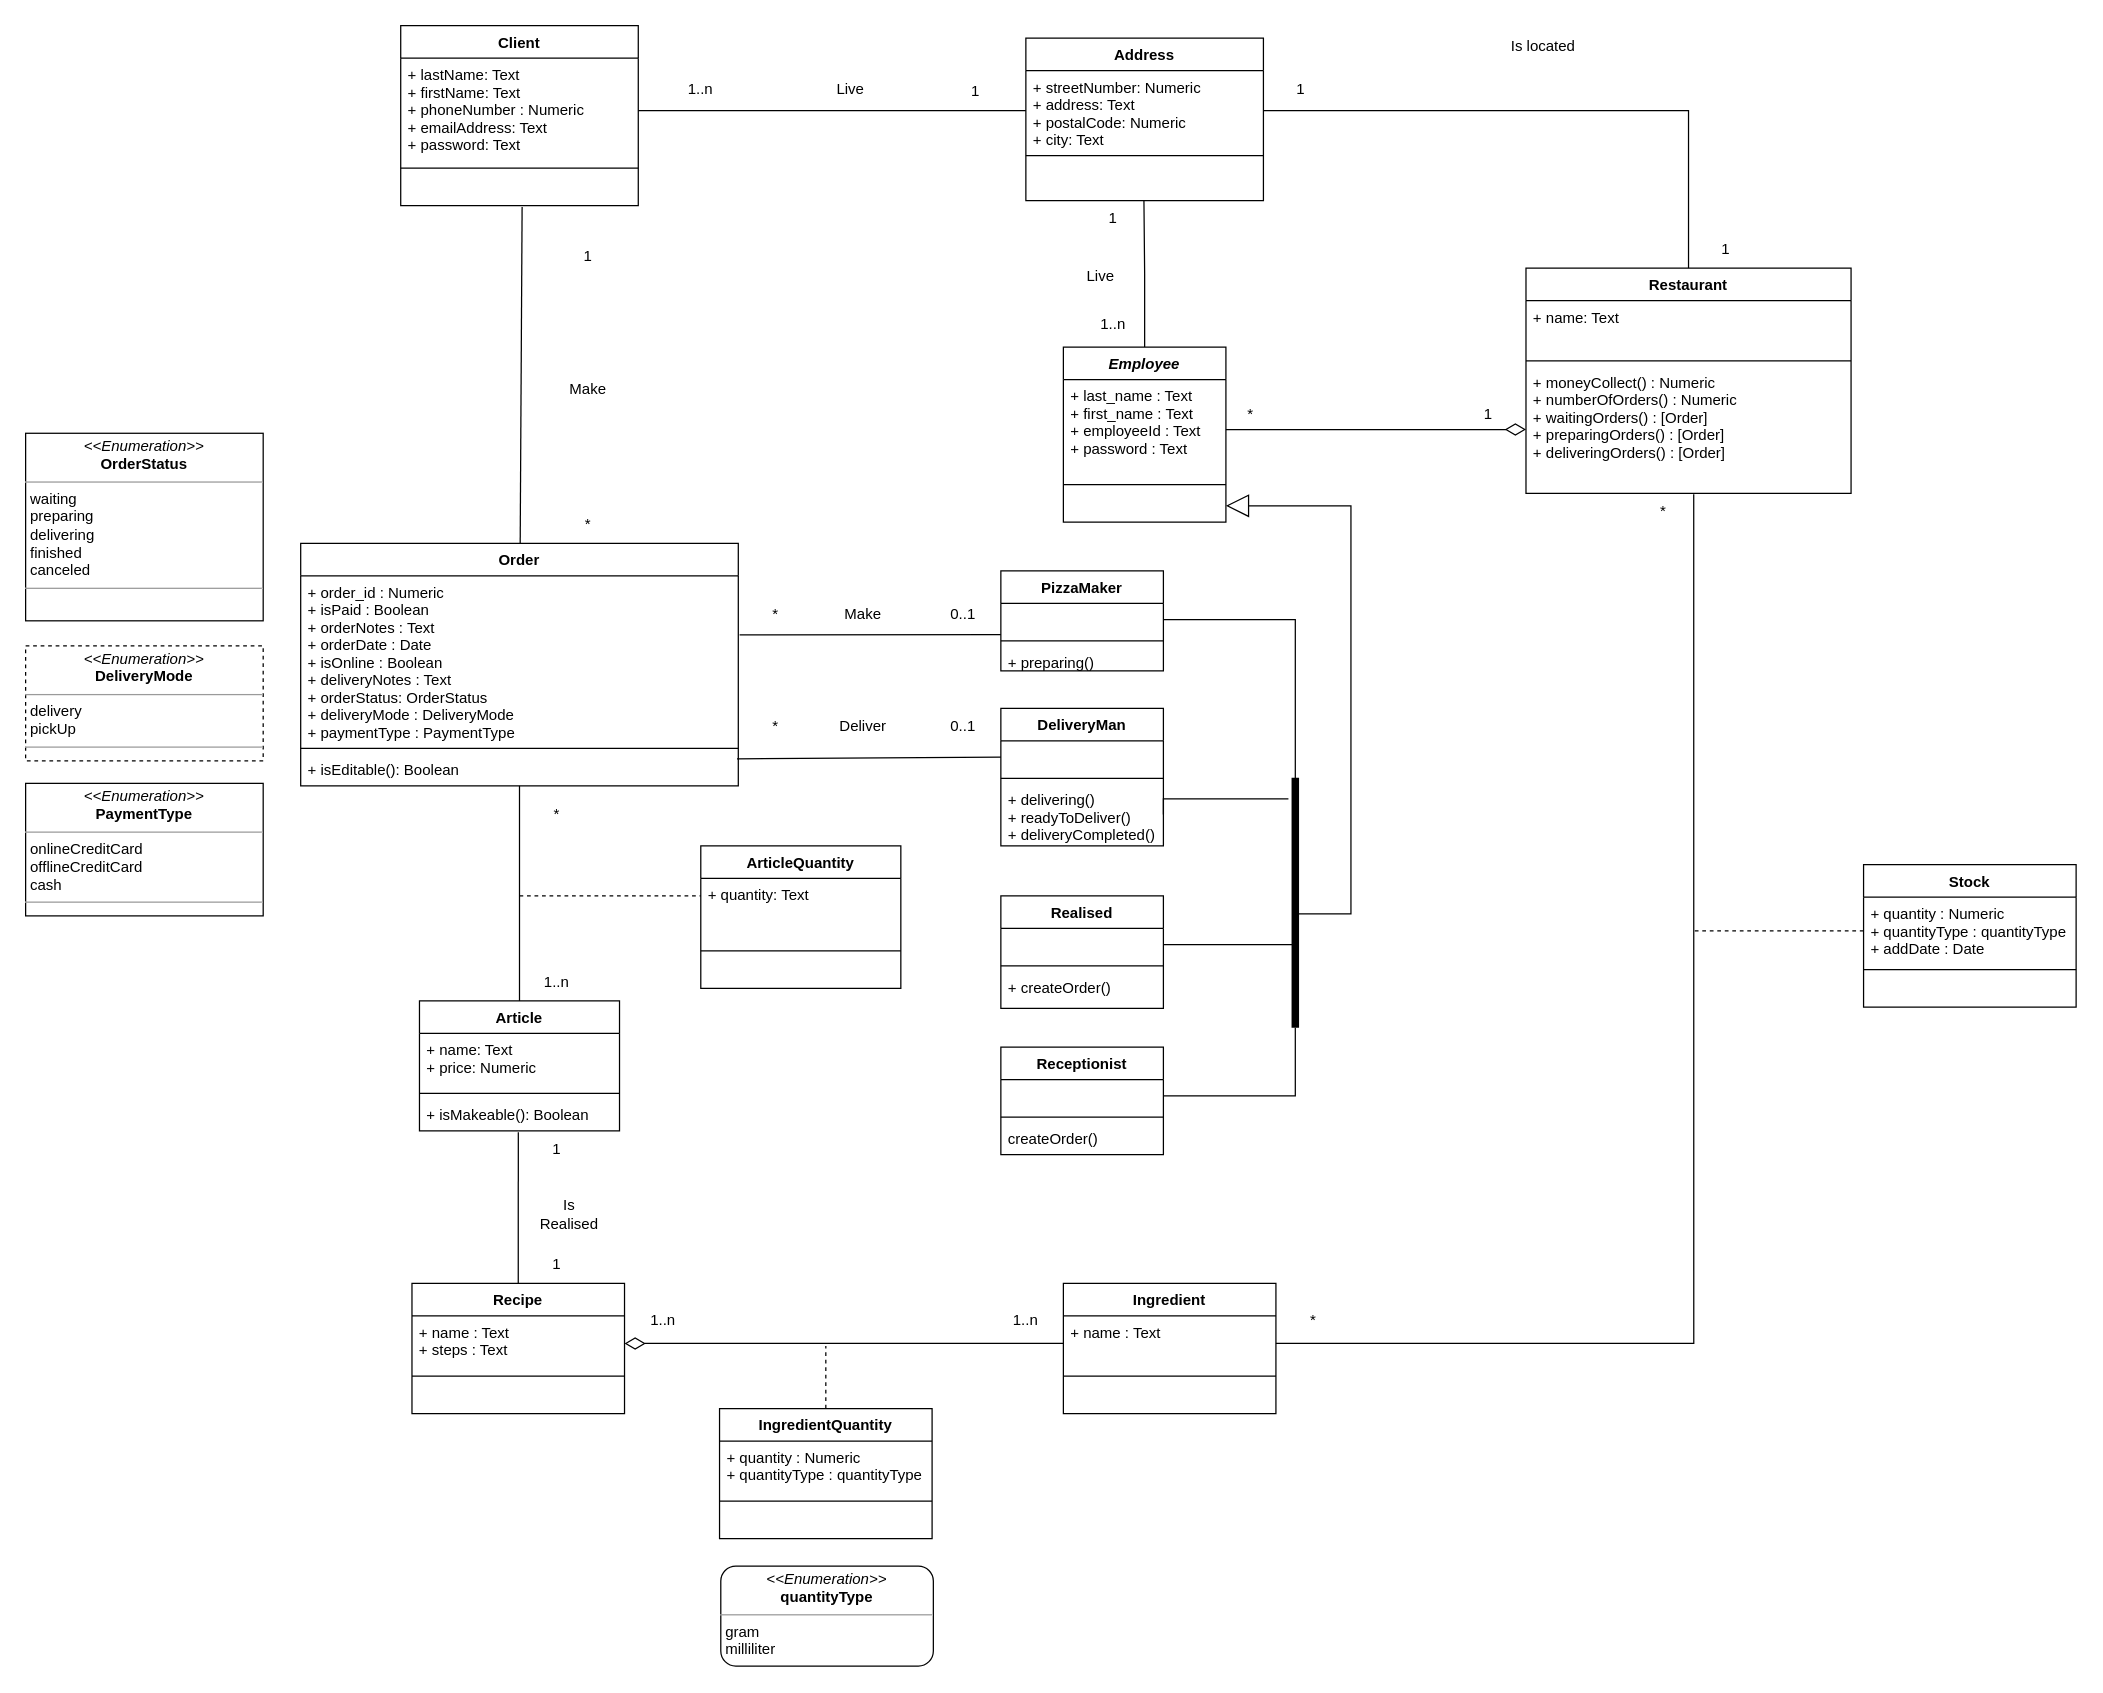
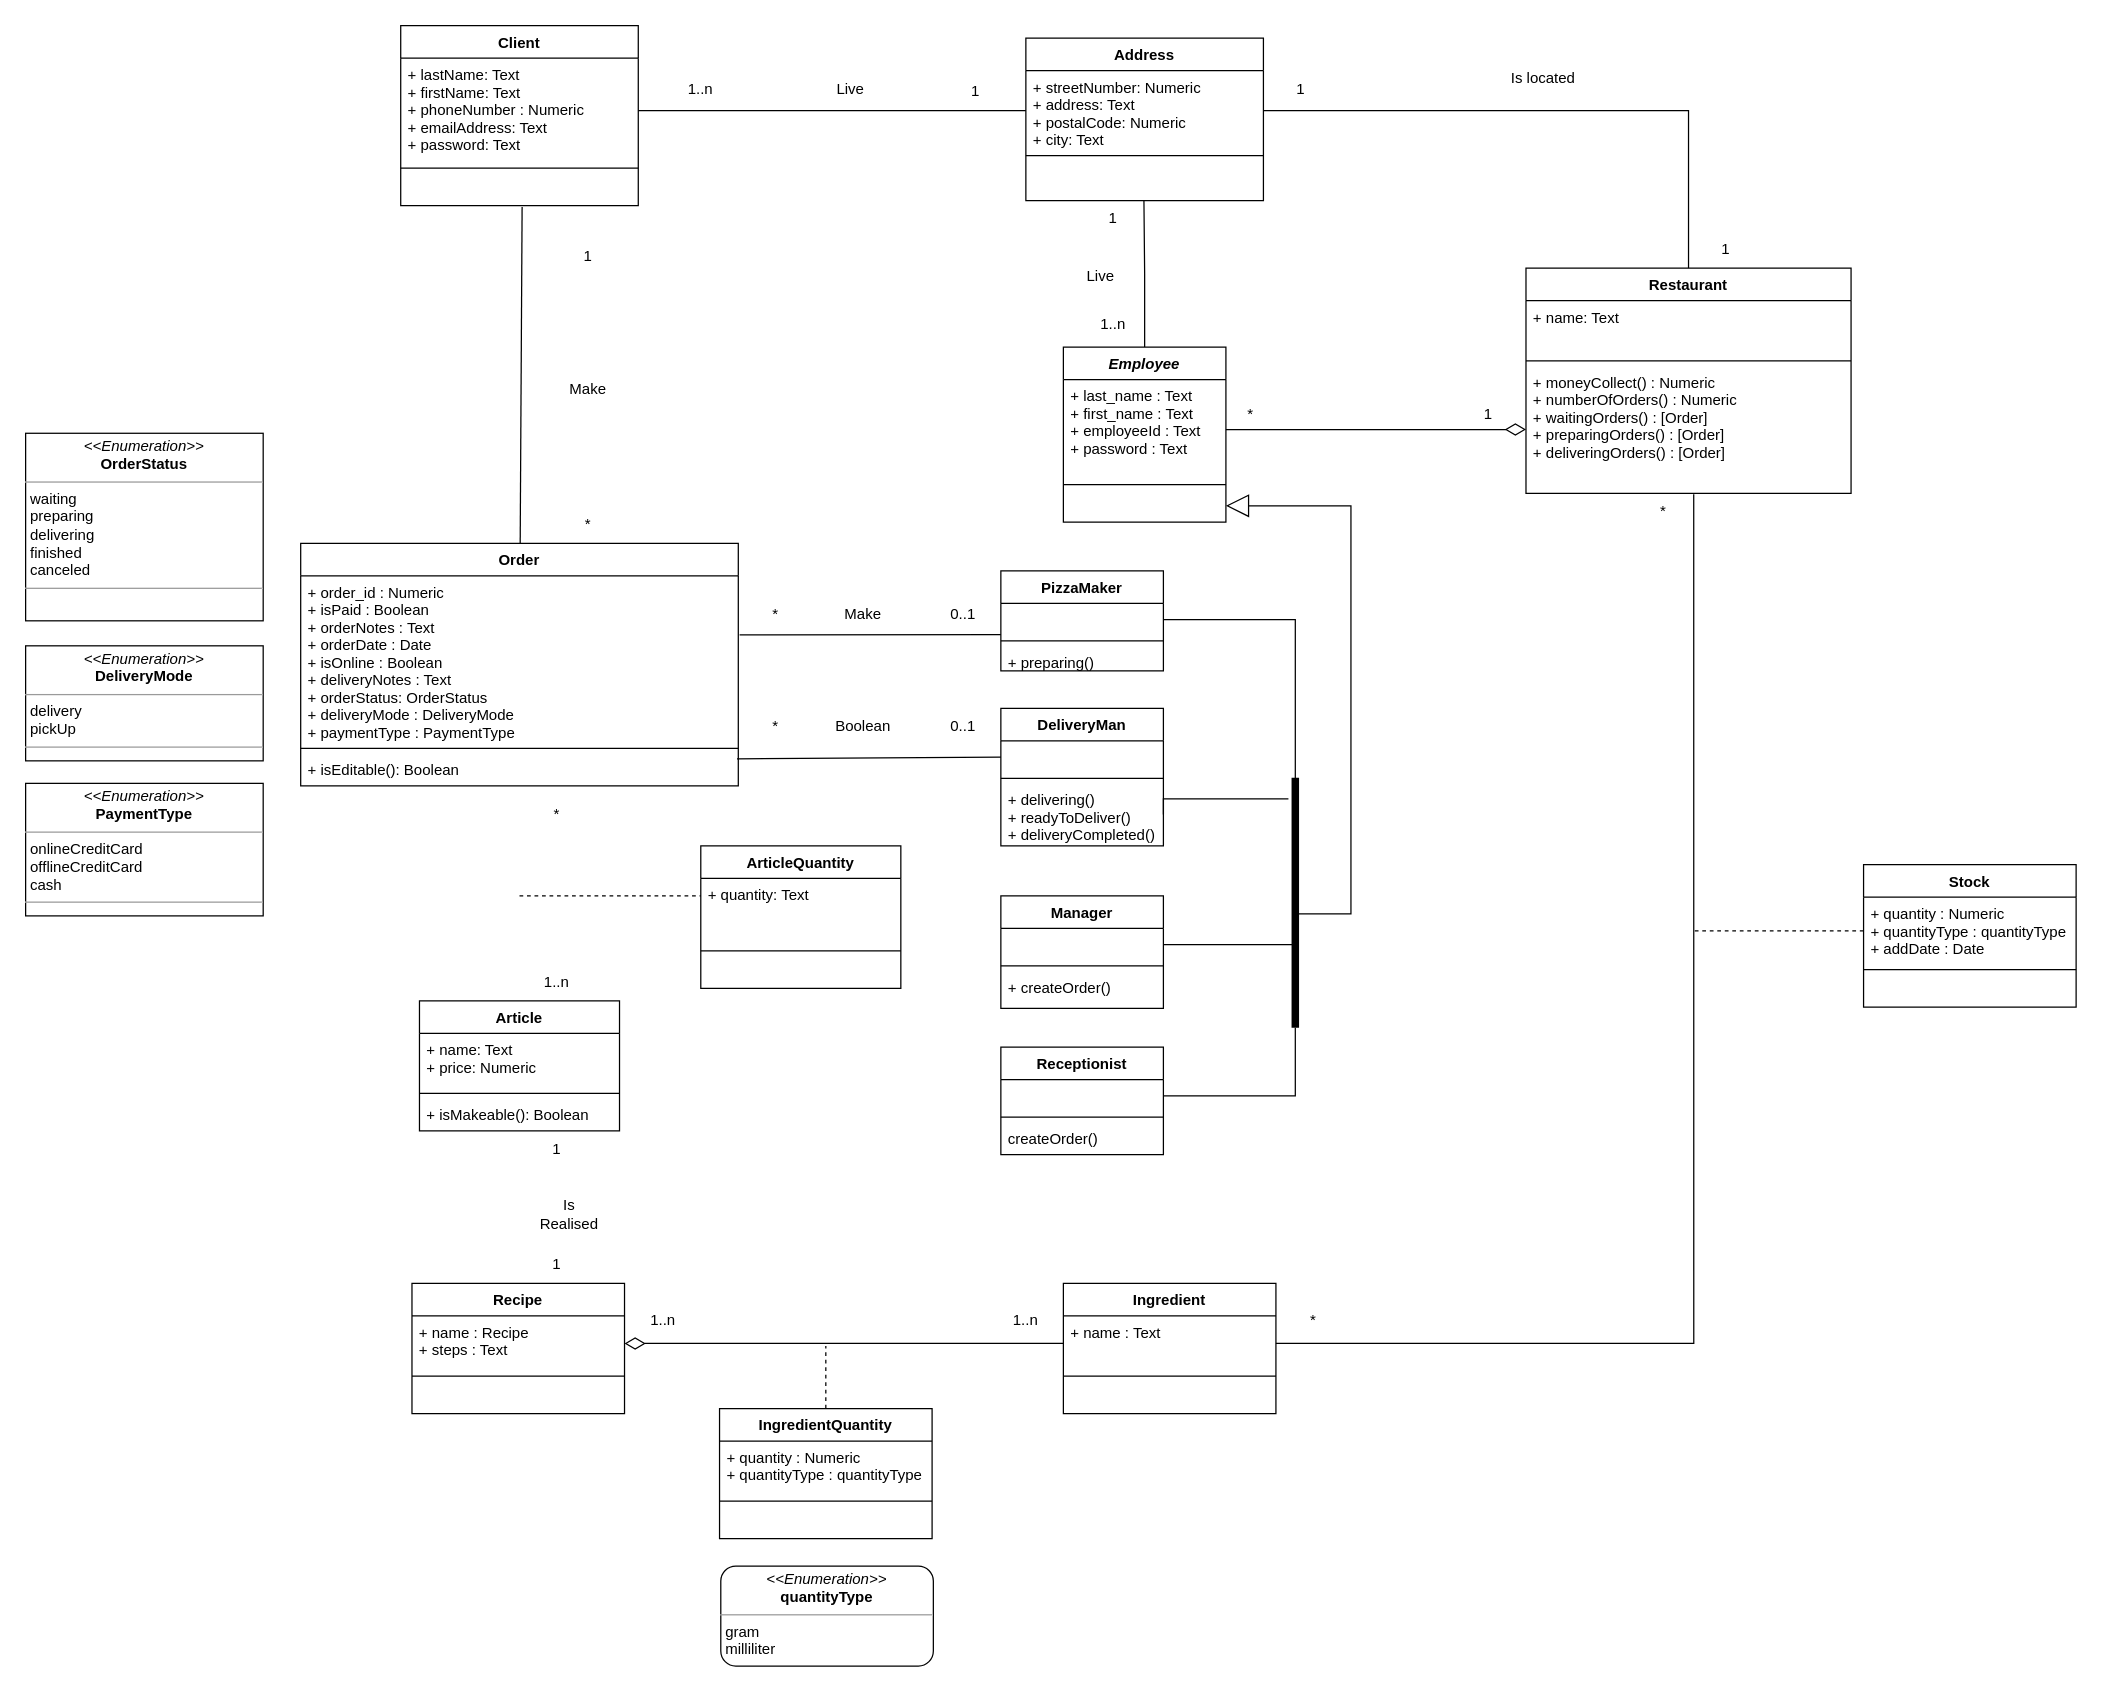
node "Is located": moved (1543, 47) -> (1543, 78)
node "<<Enumeration>> DeliveryMode delivery pickUp": style dashed -> solid
node "Deliver": label "Deliver" -> "Boolean"
edge "Order" -- "Article": removed
node "Realised": label "Realised" -> "Manager"
edge "+ isMakeable(): Boolean" -- "Recipe": removed
node "+ name : Text + steps : Text": label "+ name : Text + steps : Text" -> "+ name : Recipe + steps : Text"
